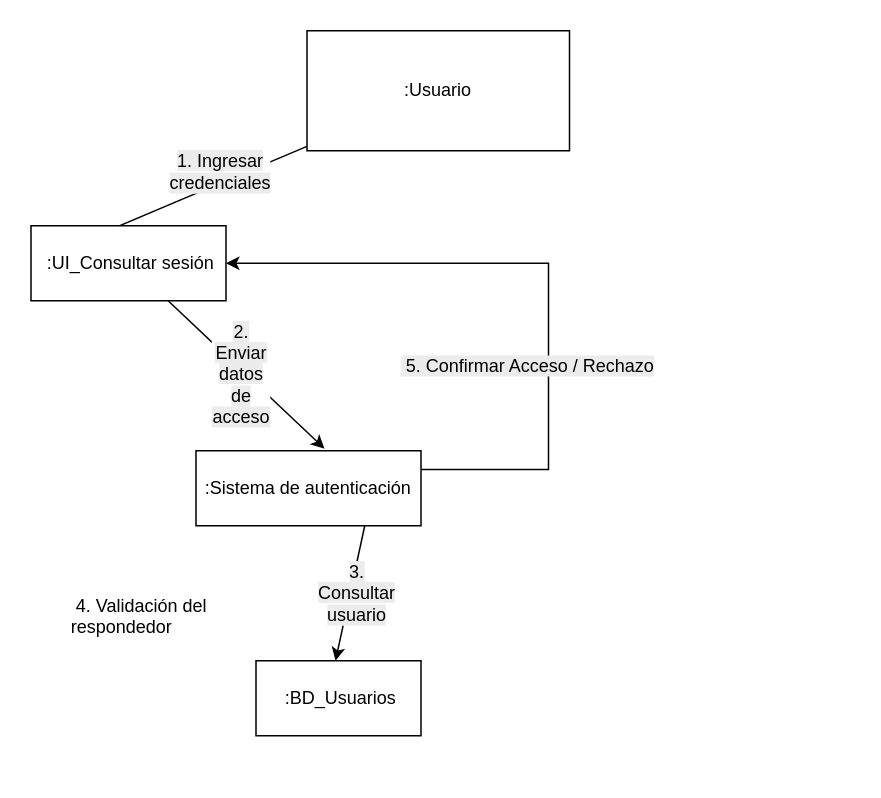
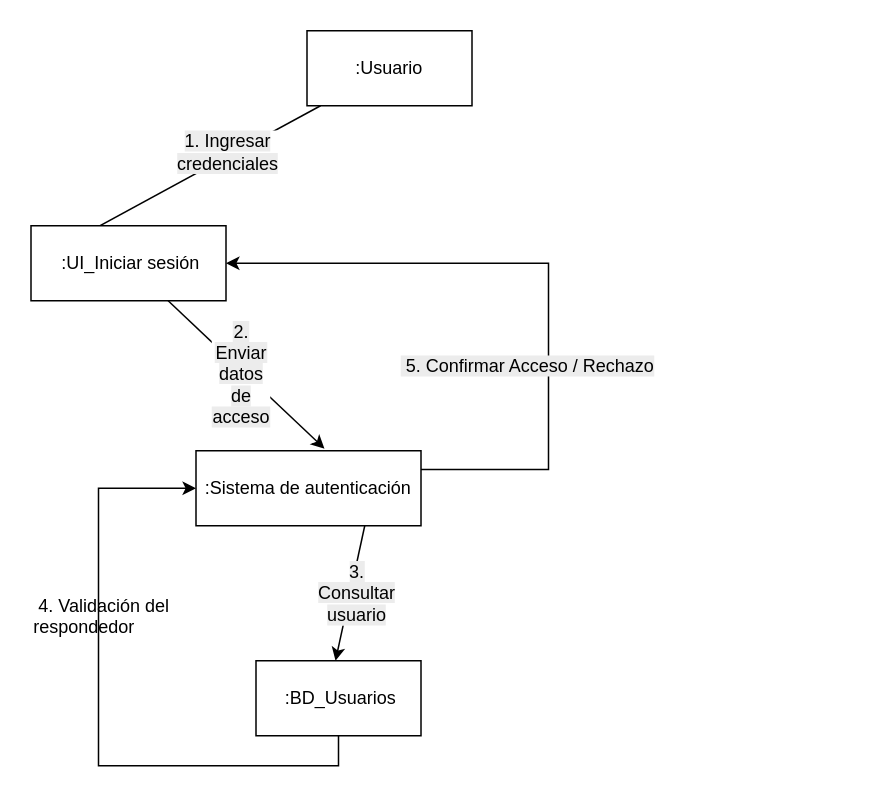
node ":Usuario": size 263x120 -> 165x75
node ":UI_Consultar sesión": label ":UI_Consultar sesión" -> ":UI_Iniciar sesión"
node "4. Validación del respondedor": moved (173, 616) -> (136, 616)
edge ":BD_Usuarios" -> ":Sistema de autenticación": added
